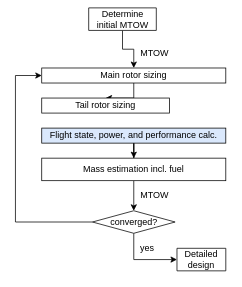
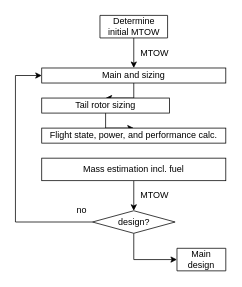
node "Determine initial MTOW": moved (122, 19) -> (134, 27)
node "Main rotor sizing": label "Main rotor sizing" -> "Main and sizing"
edge "Tail rotor sizing" -> "Flight state, power, and performance calc.": added
node "Flight state, power, and performance calc.": fillcolor #dae8fc -> #ffffff
edge "Flight state, power, and performance calc." -> "Mass estimation incl. fuel": removed
node "no": added
node "converged?": label "converged?" -> "design?"
node "yes": removed
node "Detailed design": label "Detailed design" -> "Main design"
